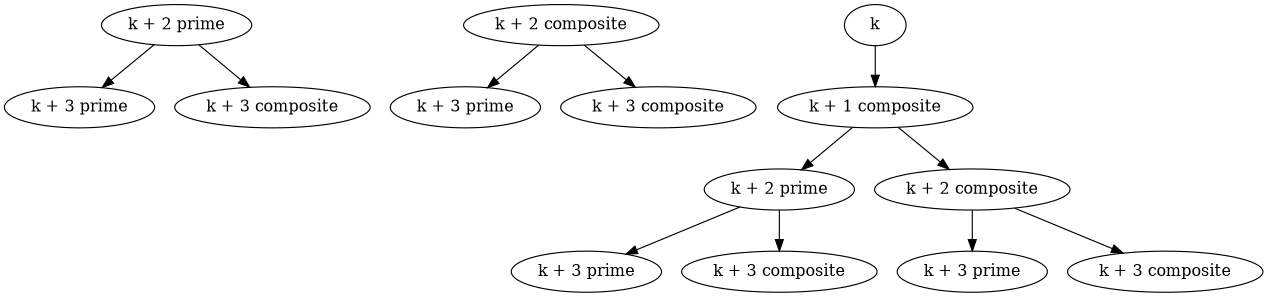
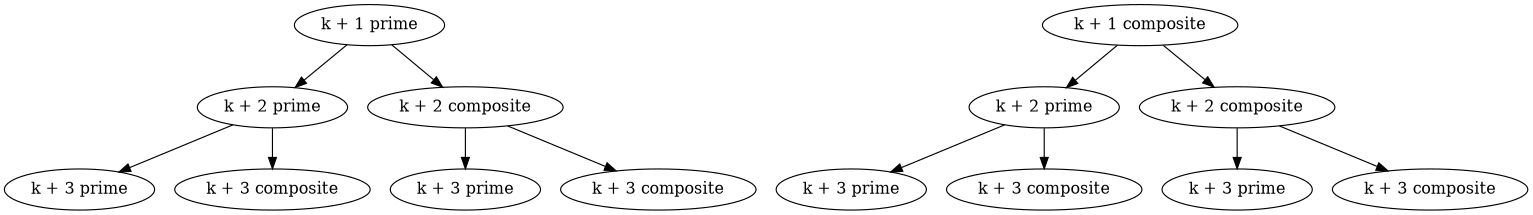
node "k + 1 prime": added
node "k": removed
